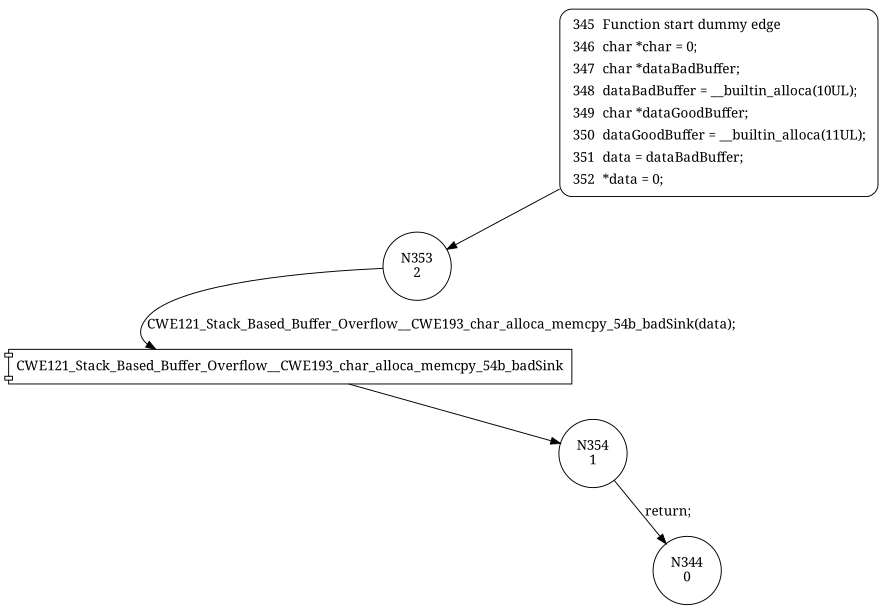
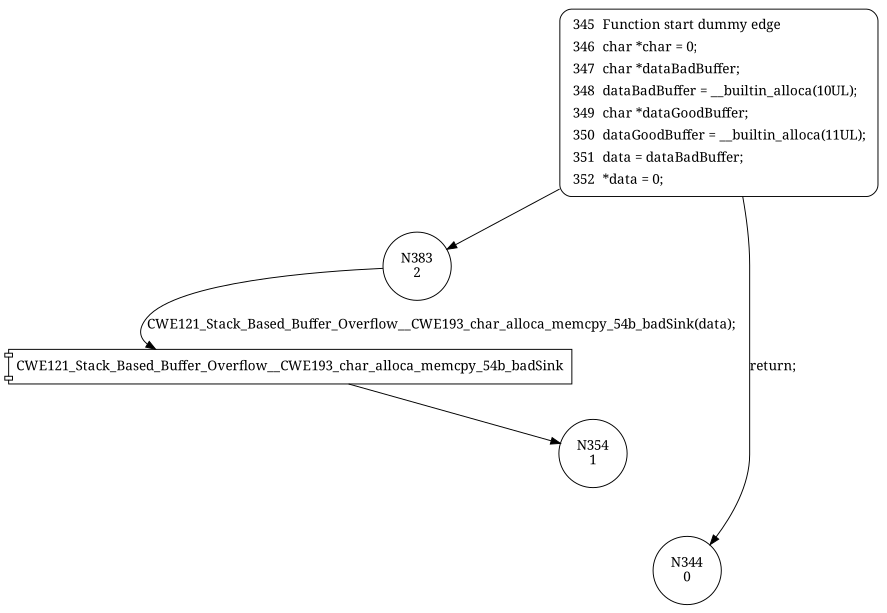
node "N353 2": label "N353 2" -> "N383 2"
edge "N354 1" -> "N344 0": now "345" -> "N344 0"
